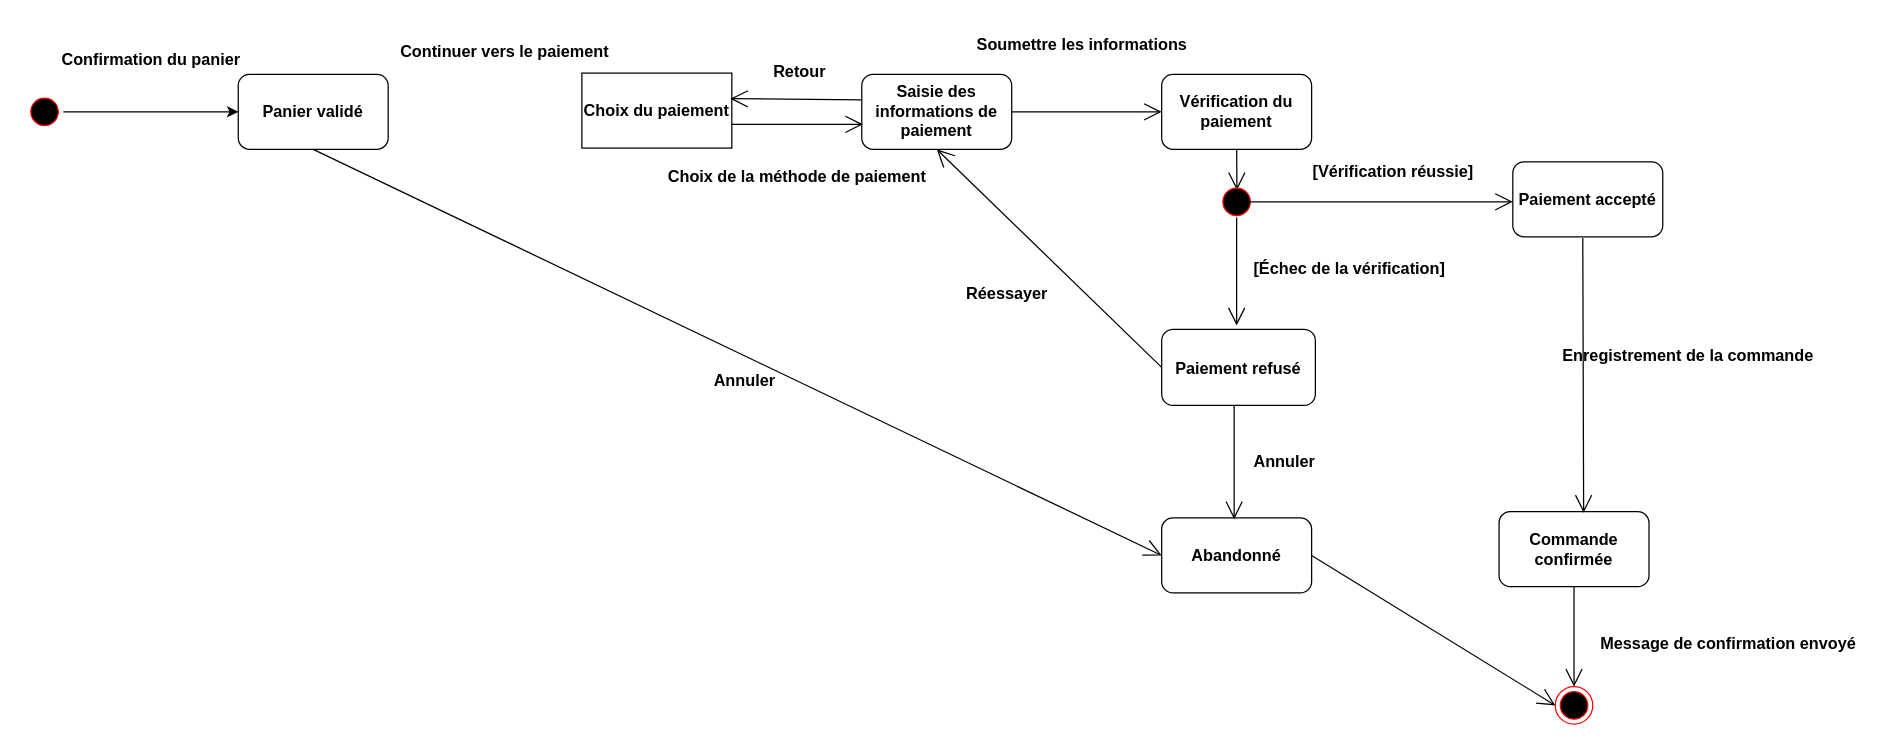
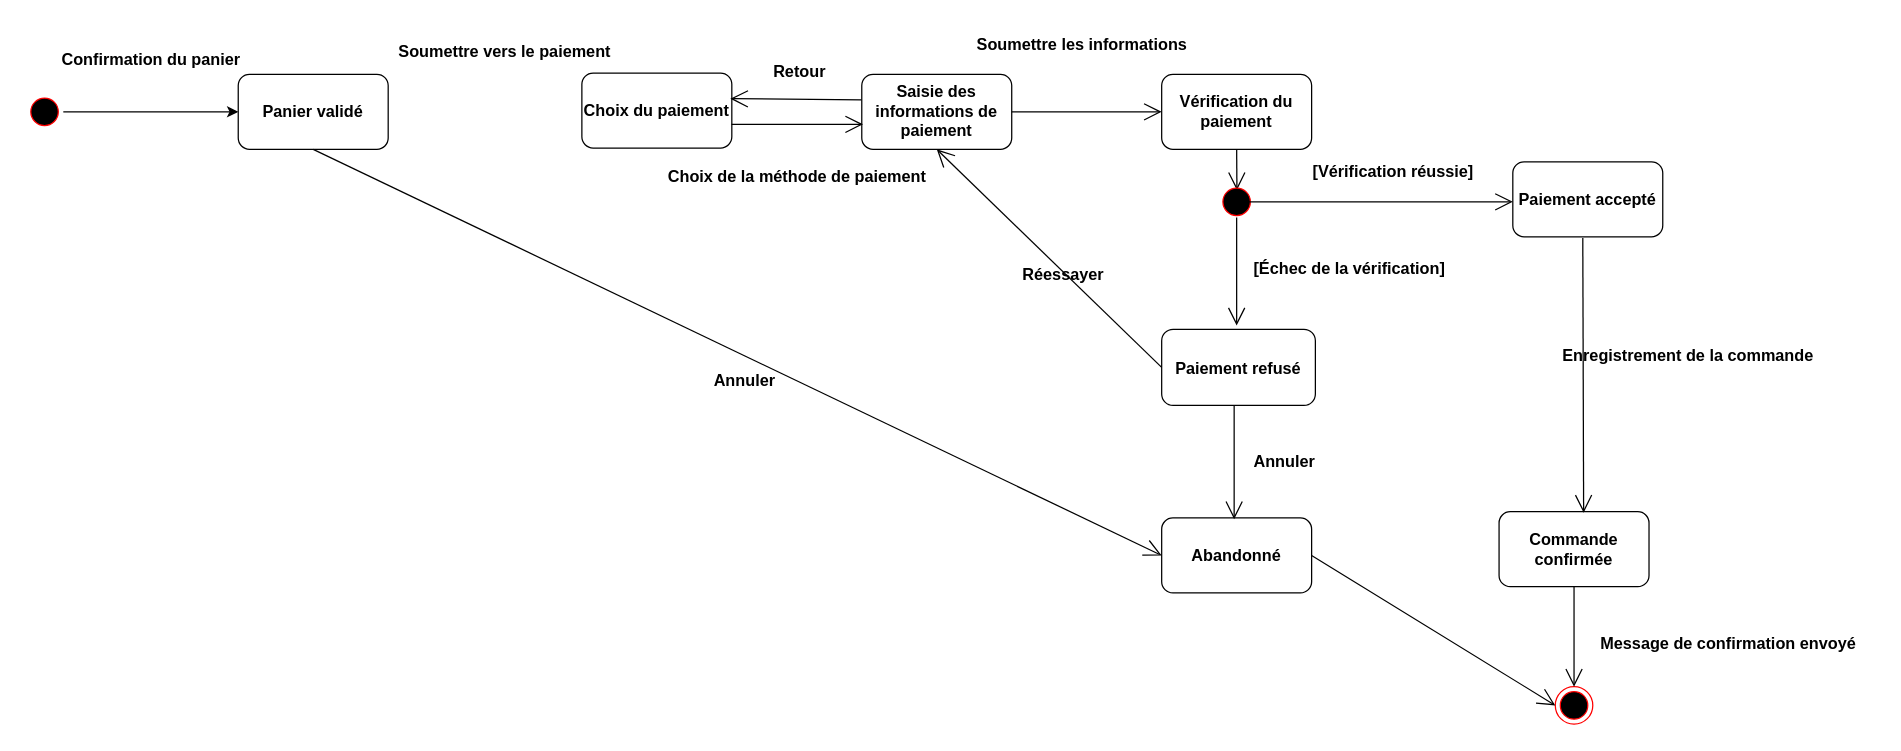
node "Continuer vers le paiement": label "Continuer vers le paiement" -> "Soumettre vers le paiement"
node "Choix du paiement": shape rectangle -> rounded rectangle
node "Réessayer": moved (1007, 293) -> (1063, 274)
